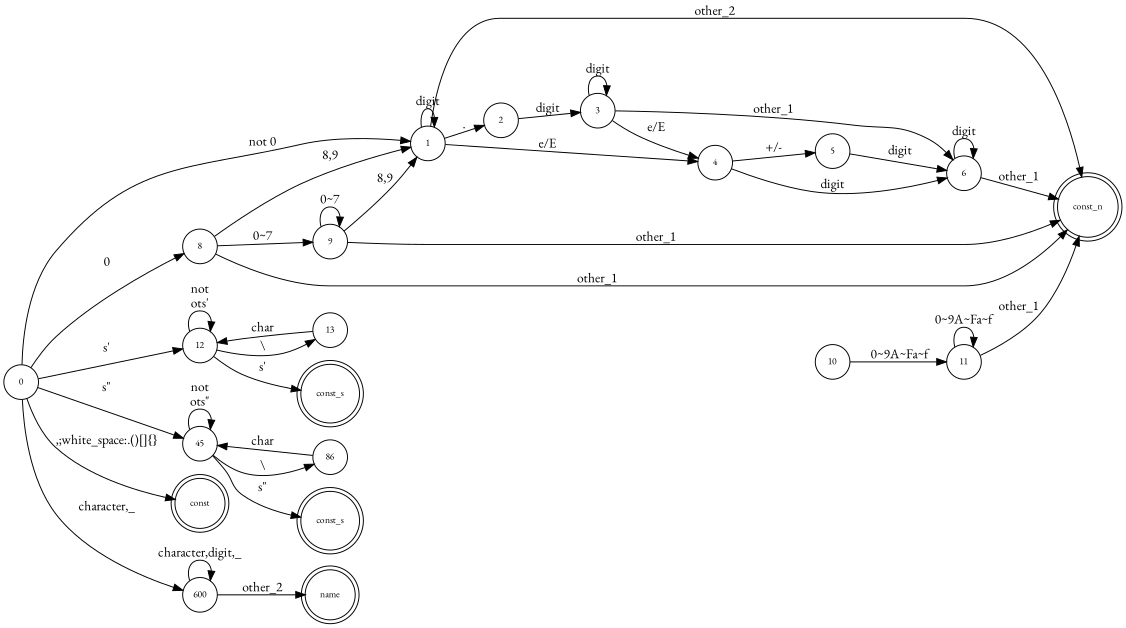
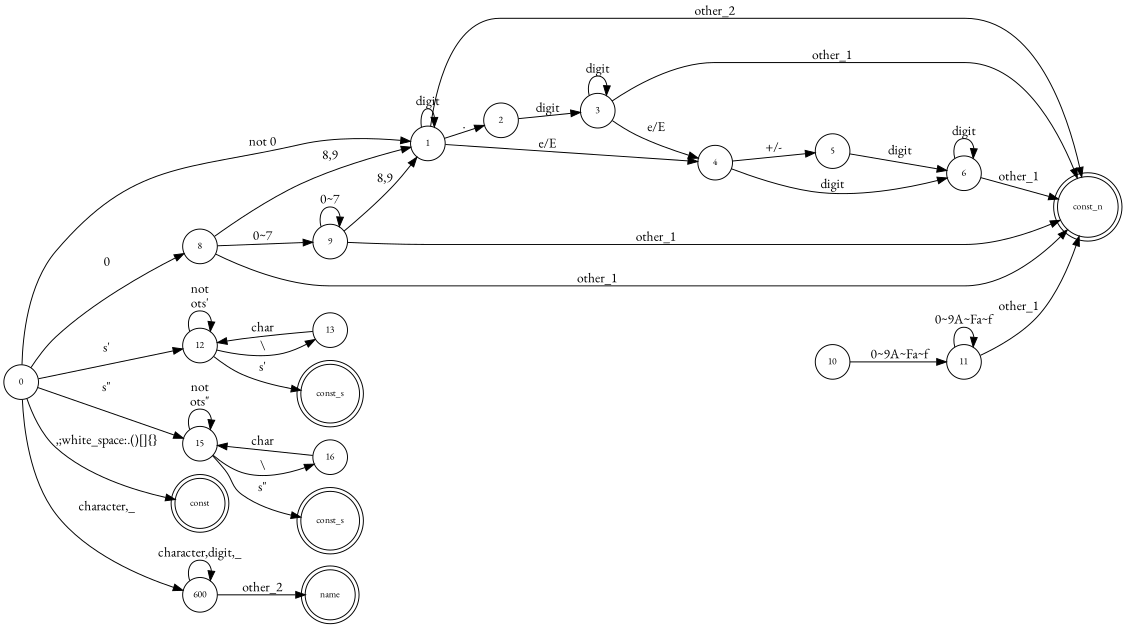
edge "3" -> "6": now "3" -> "const_n"
node "45": label "45" -> "15"
node "86": label "86" -> "16"
